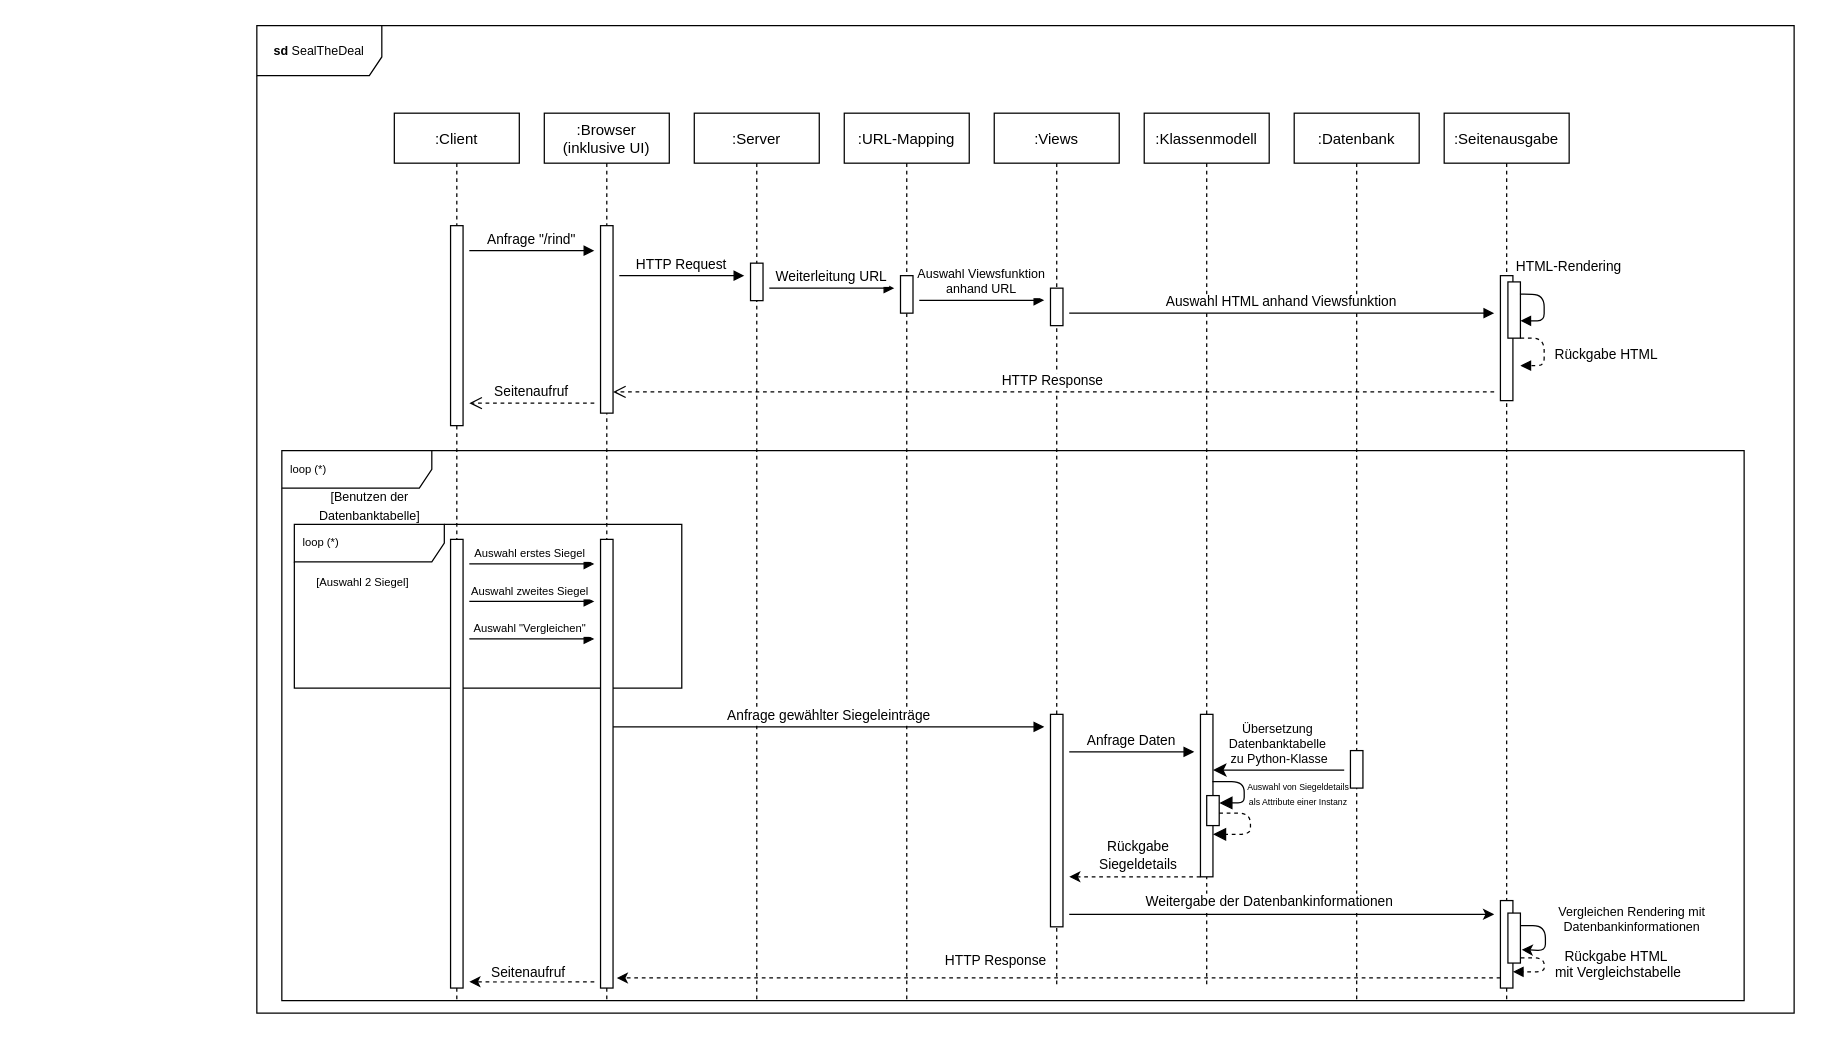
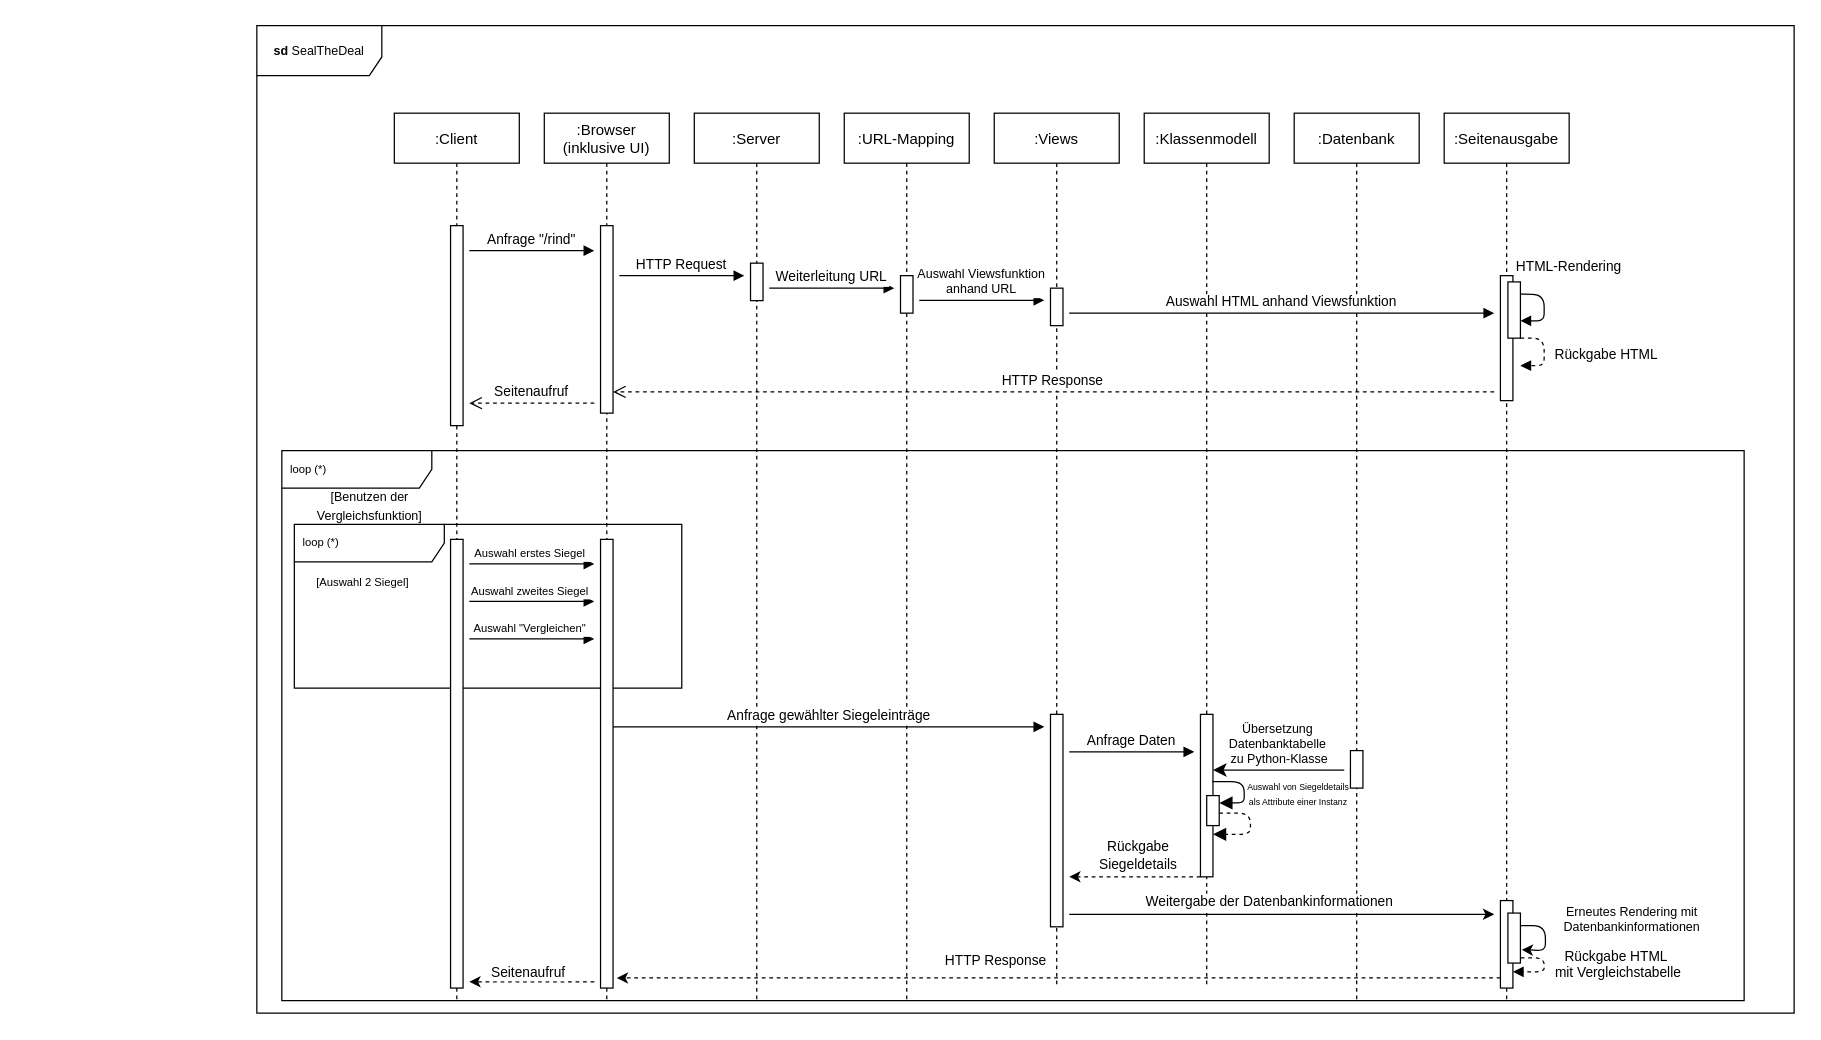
node "[Benutzen der Datenbanktabelle]": label "[Benutzen der Datenbanktabelle]" -> "[Benutzen der Vergleichsfunktion]"
node "Vergleichen Rendering mit Datenbankinformationen": label "Vergleichen Rendering mit Datenbankinformationen" -> "Erneutes Rendering mit Datenbankinformationen"
